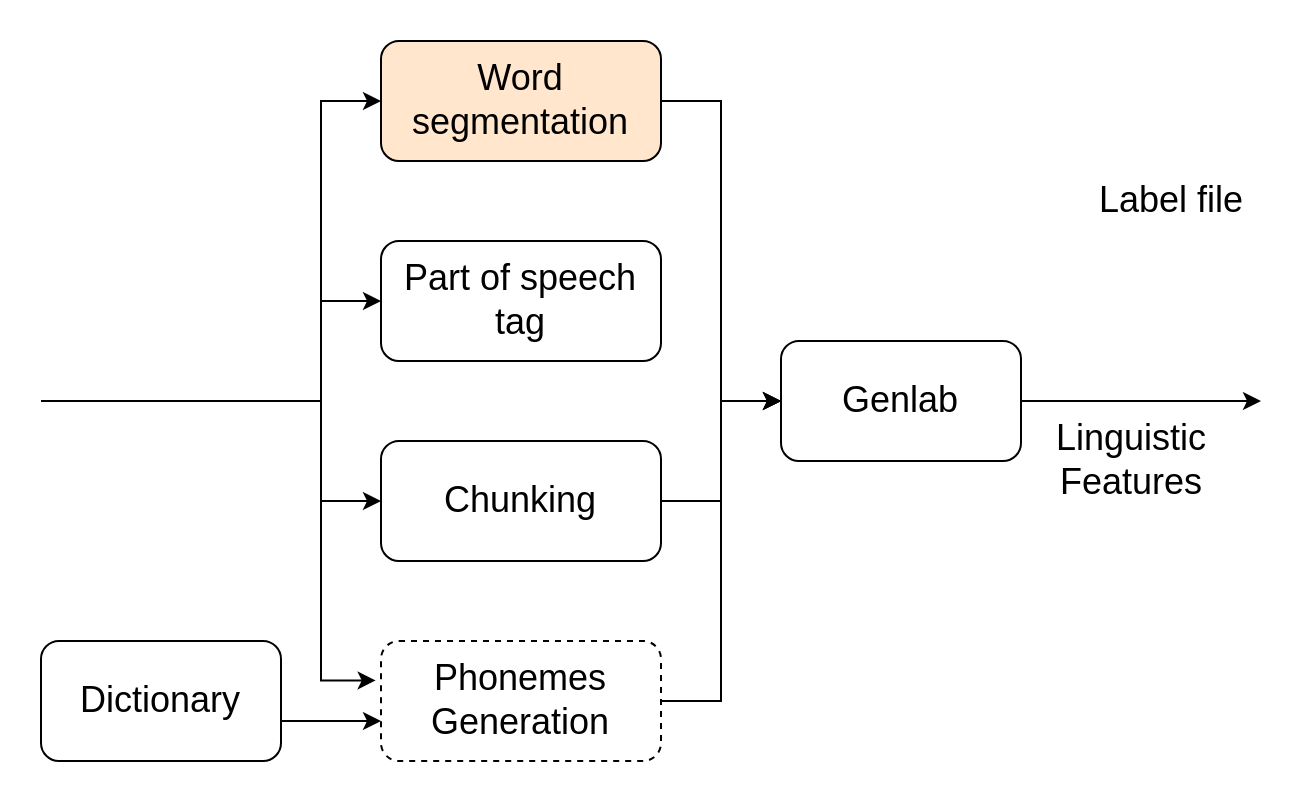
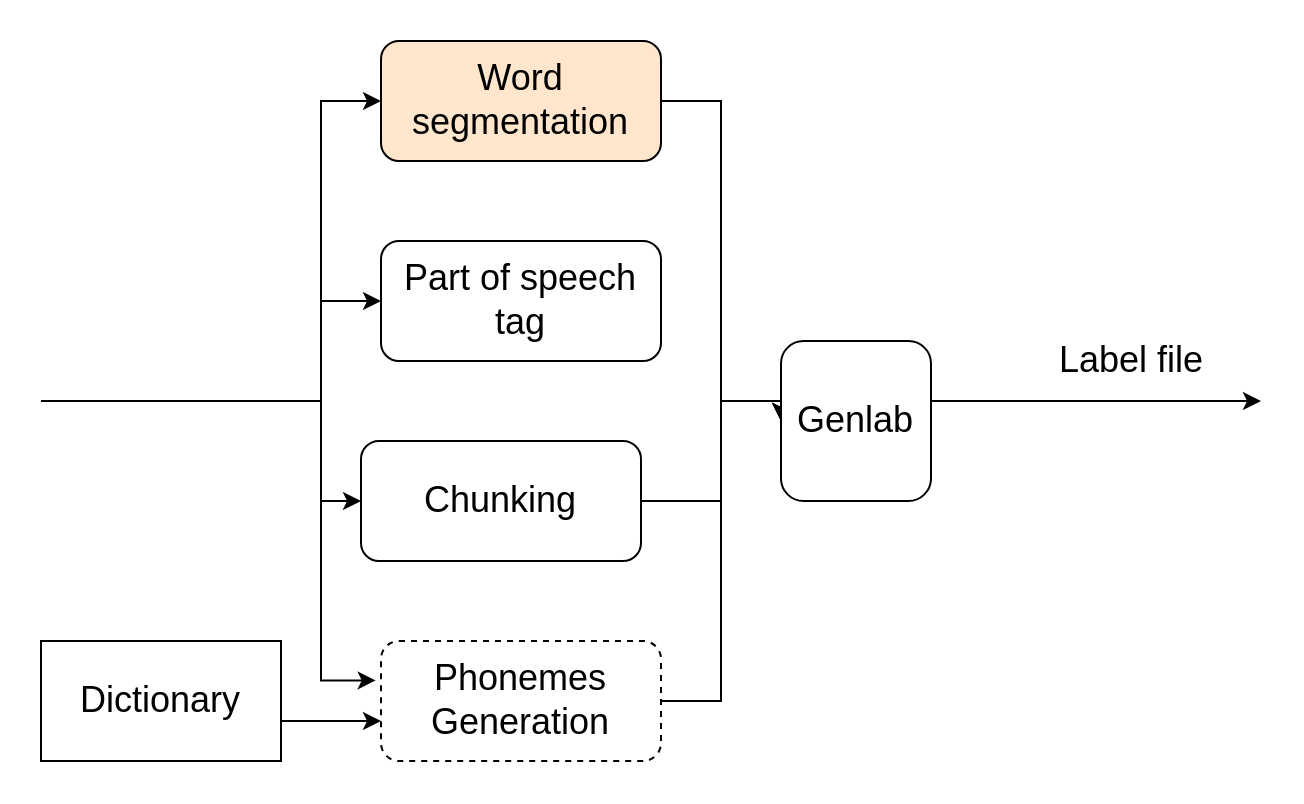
node "Label file": moved (1171, 201) -> (1131, 361)
node "Genlab": size 240x120 -> 150x160
node "LinguisticFeatures": removed
node "Chunking": moved (521, 501) -> (501, 501)
node "Dictionary": shape rounded rectangle -> rectangle
